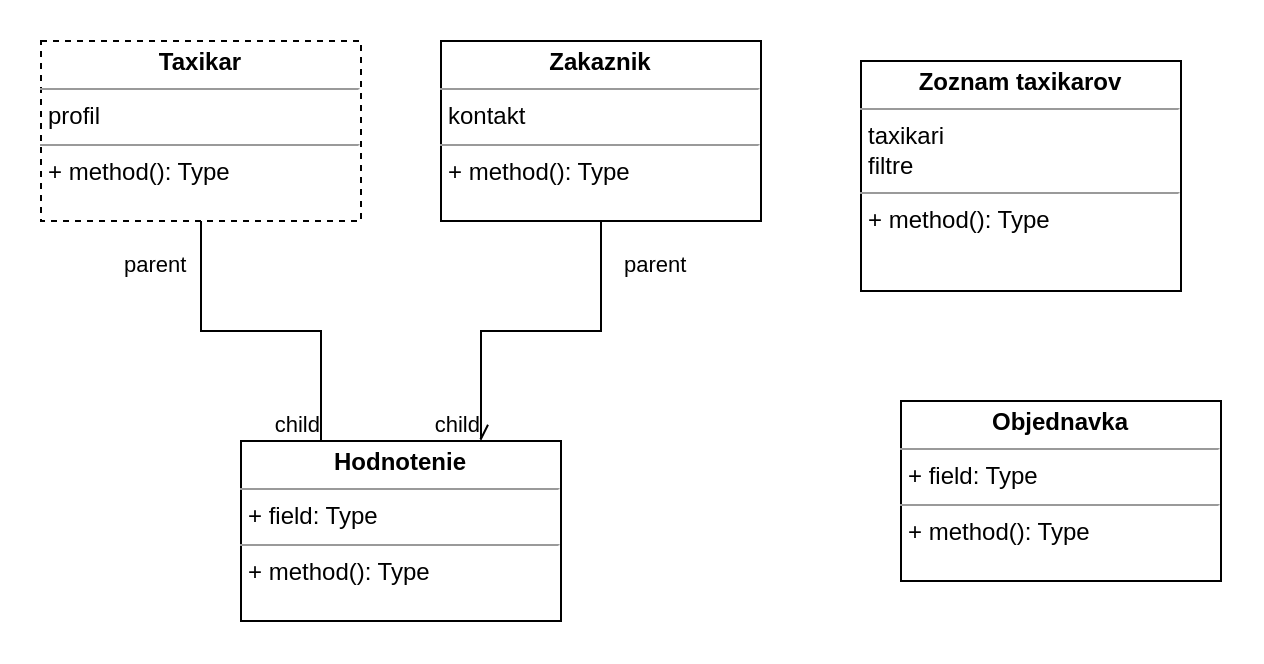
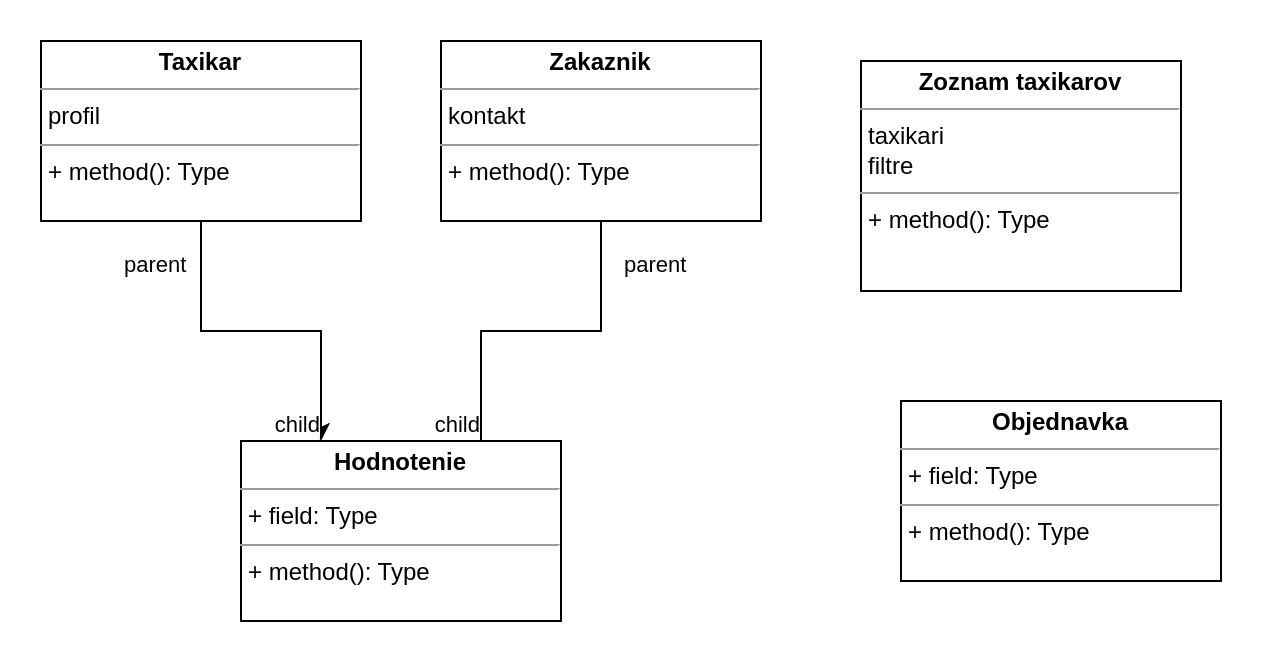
node "Taxikar profil + method(): Type": style dashed -> solid
edge "Taxikar profil + method(): Type" -- "Hodnotenie + field: Type + method(): Type": arrowhead none -> classic
edge "Zakaznik kontakt + method(): Type" -> "Hodnotenie + field: Type + method(): Type": arrowhead open -> none
